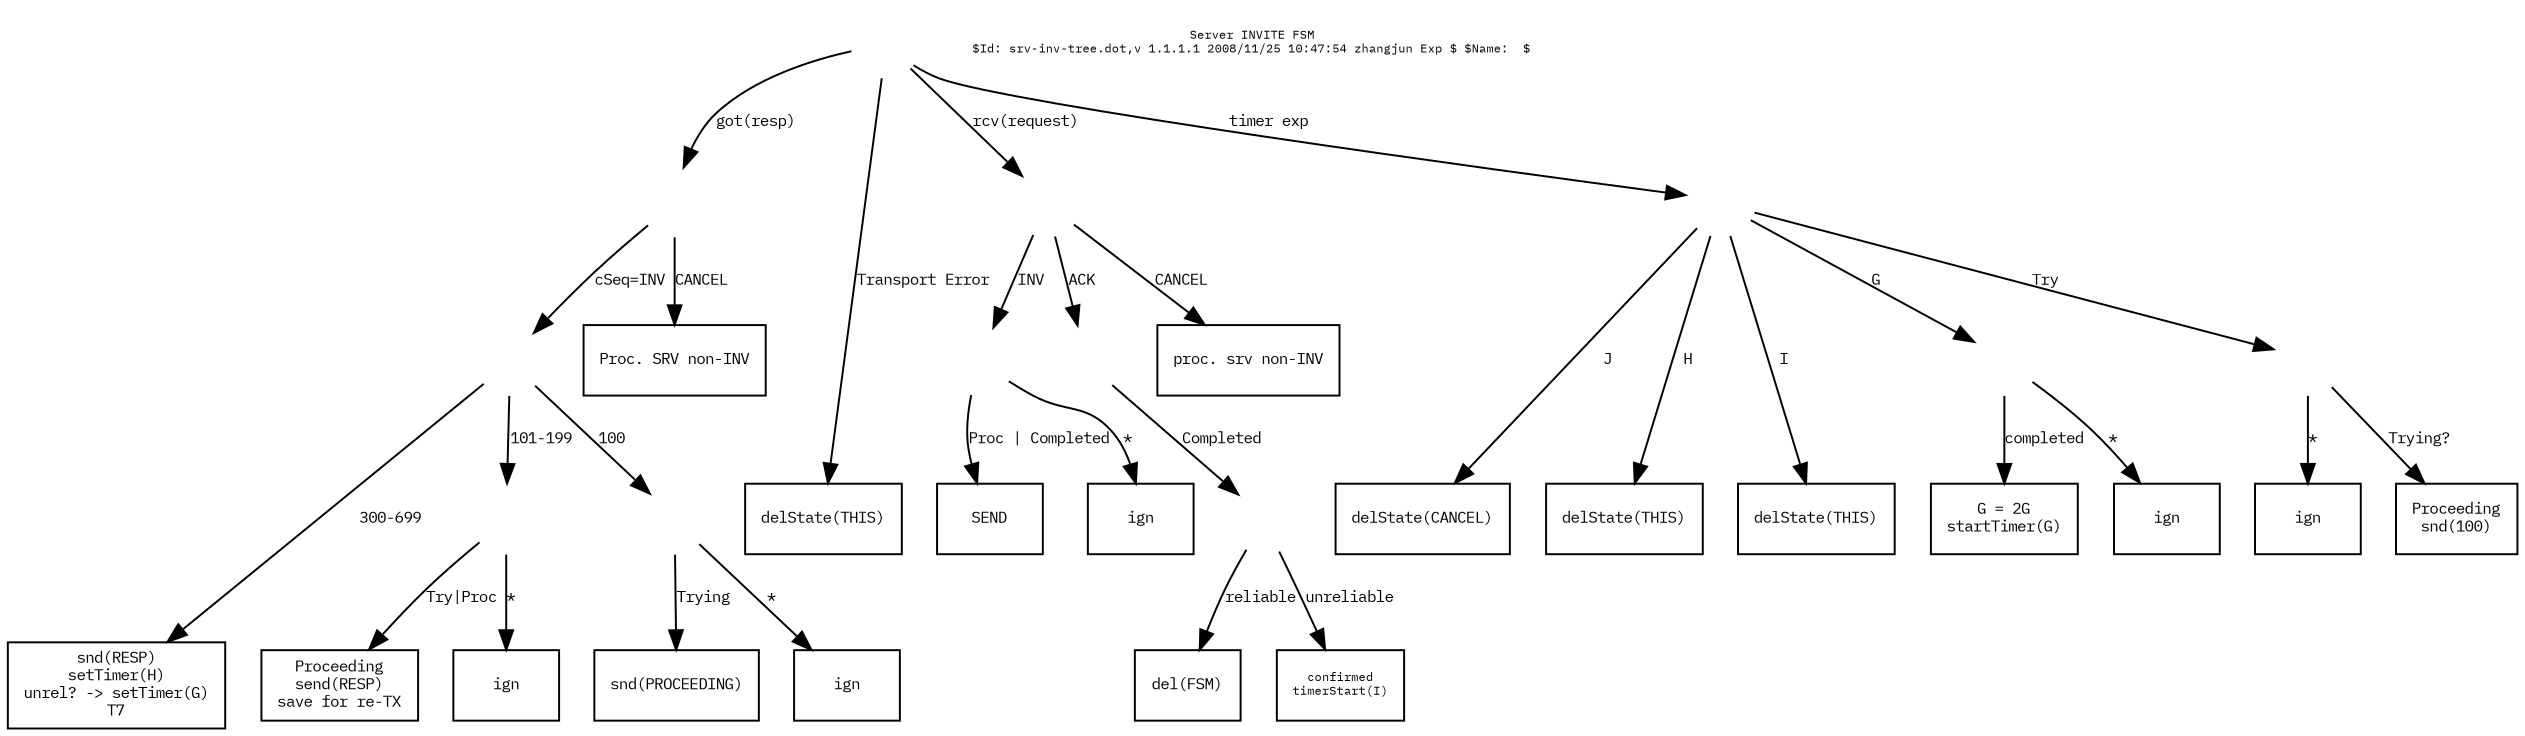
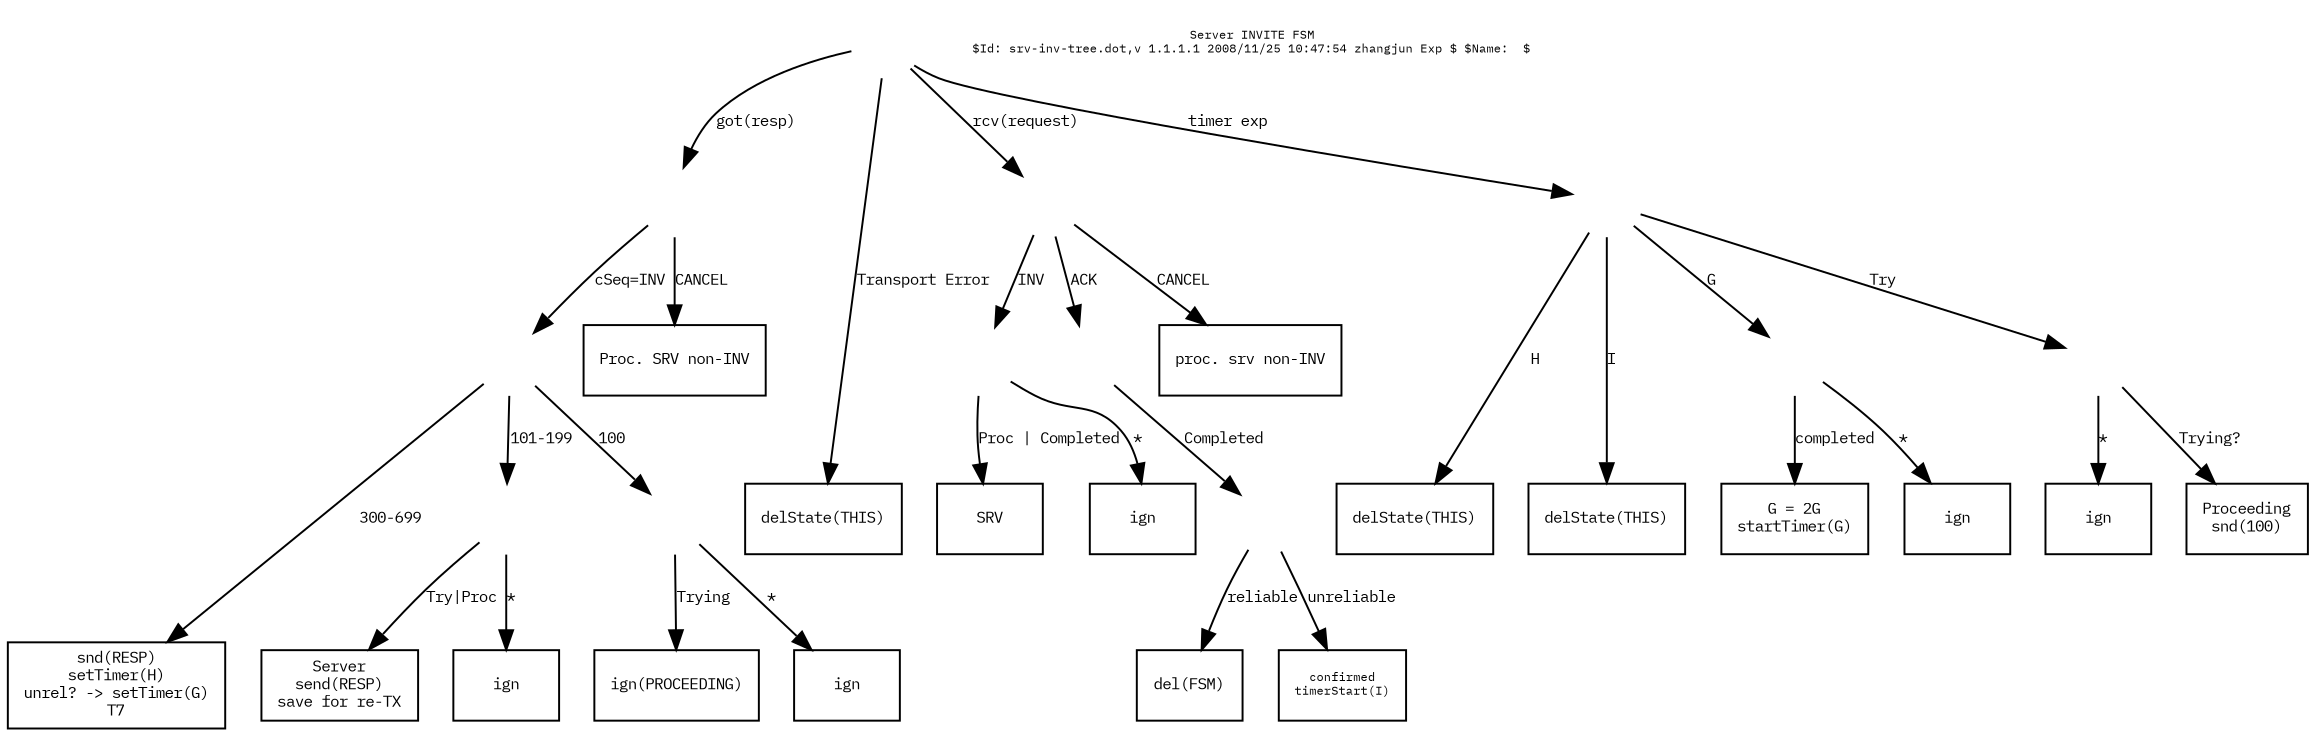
node "SEND": label "SEND" -> "SRV"
node "delState(CANCEL)": removed
node "Proceeding send(RESP) save for re-TX": label "Proceeding send(RESP) save for re-TX" -> "Server send(RESP) save for re-TX"
node "snd(PROCEEDING)": label "snd(PROCEEDING)" -> "ign(PROCEEDING)"
